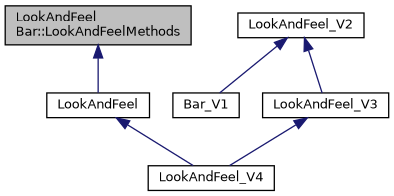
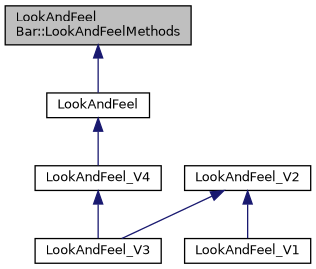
node "Bar_V1": label "Bar_V1" -> "LookAndFeel_V1"
edge "LookAndFeel_V4" -> "LookAndFeel_V3": reversed
